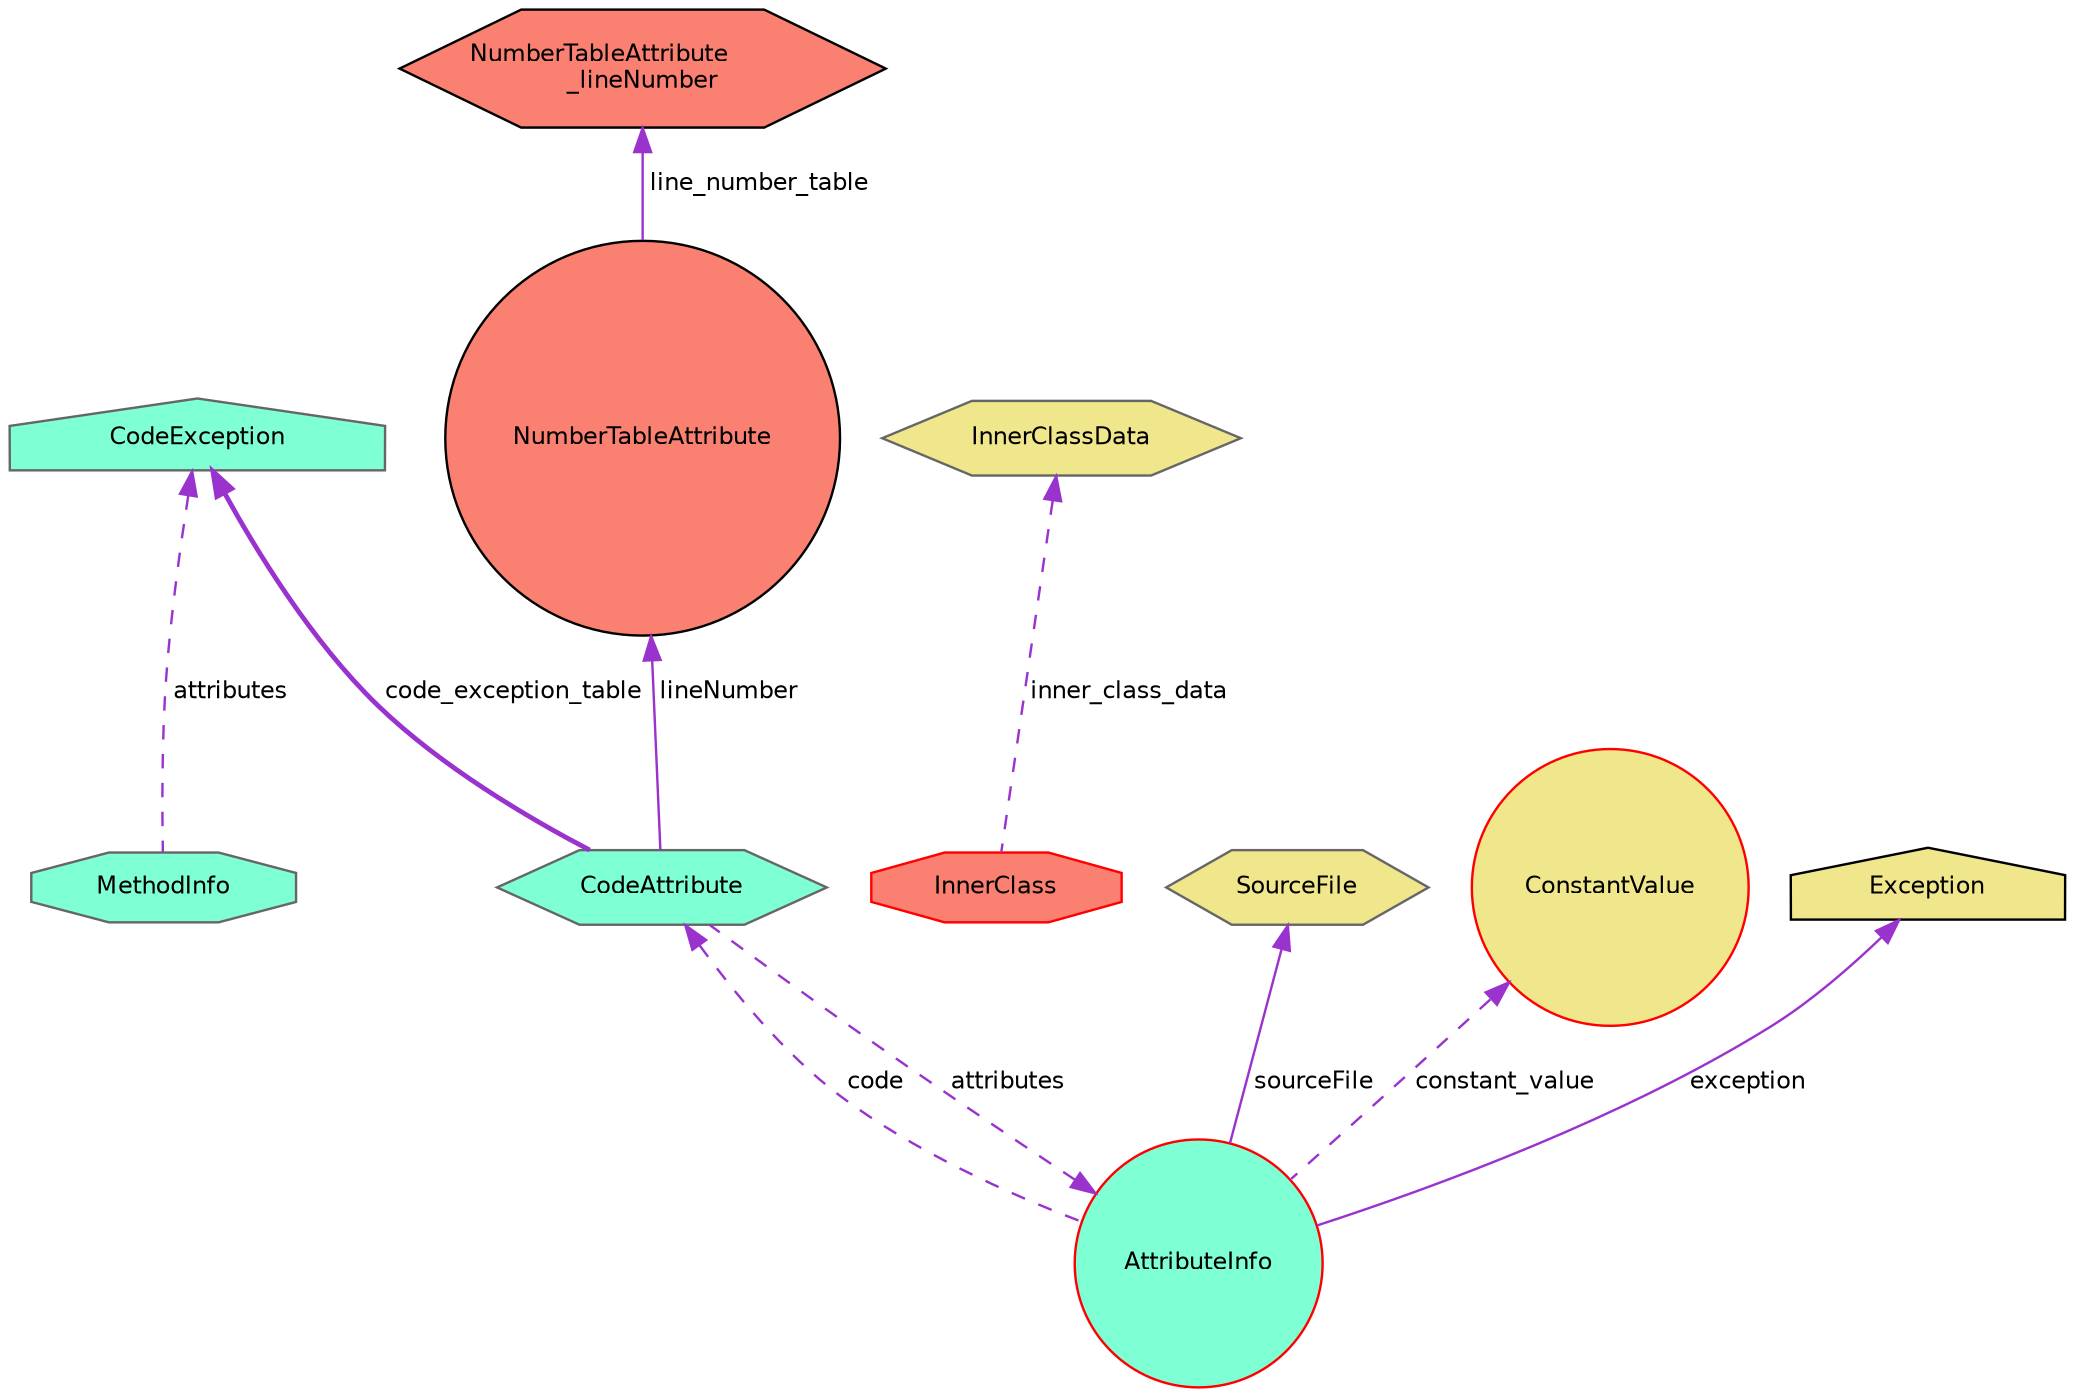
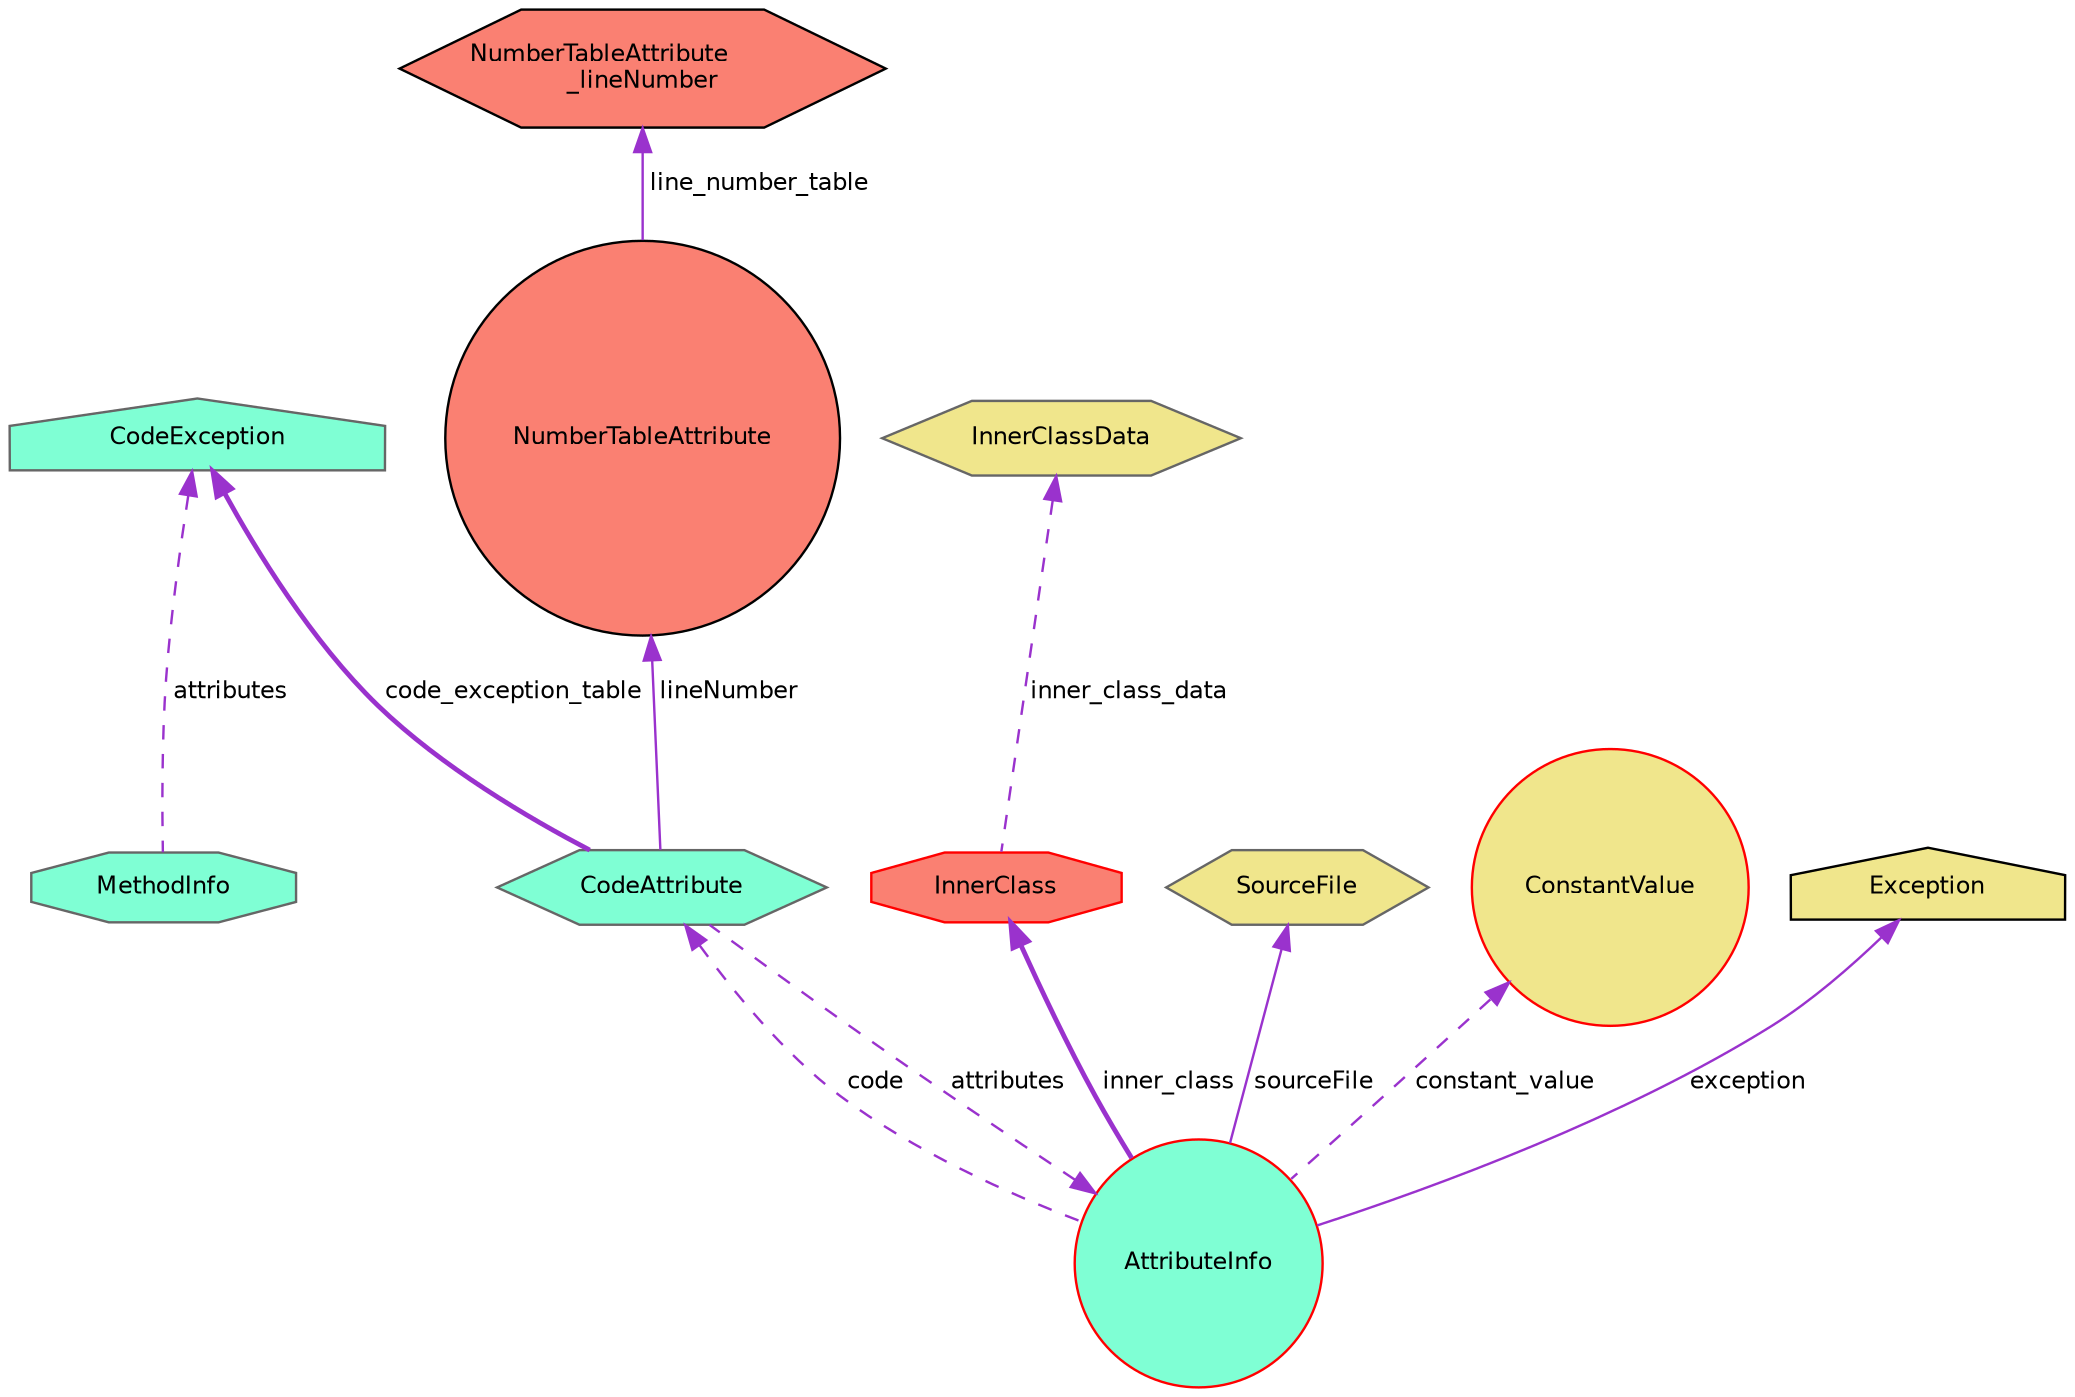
edge "AttributeInfo" -> "InnerClass": added, label "inner_class"
